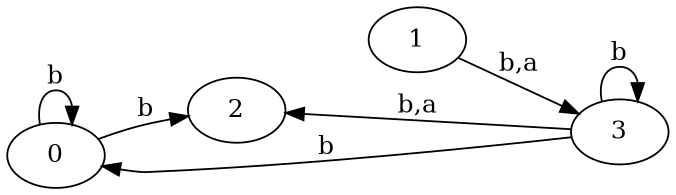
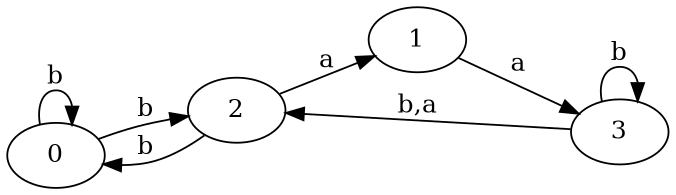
edge "1" -> "3": label "b,a" -> "a"
edge "2" -> "1": added, label "a"
edge "3" -> "0": now "2" -> "0"
